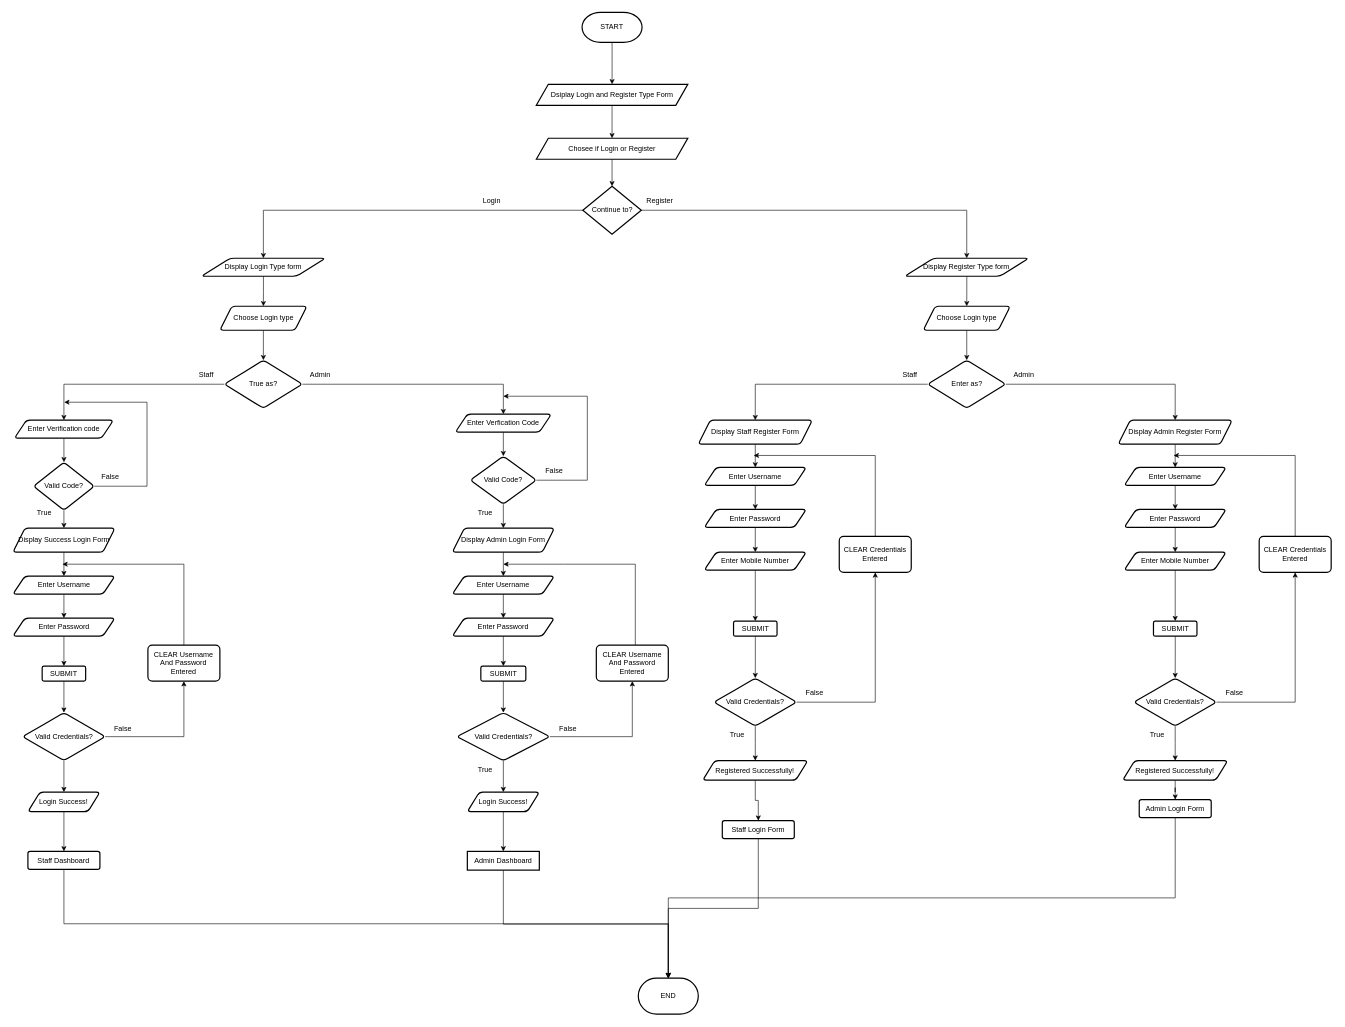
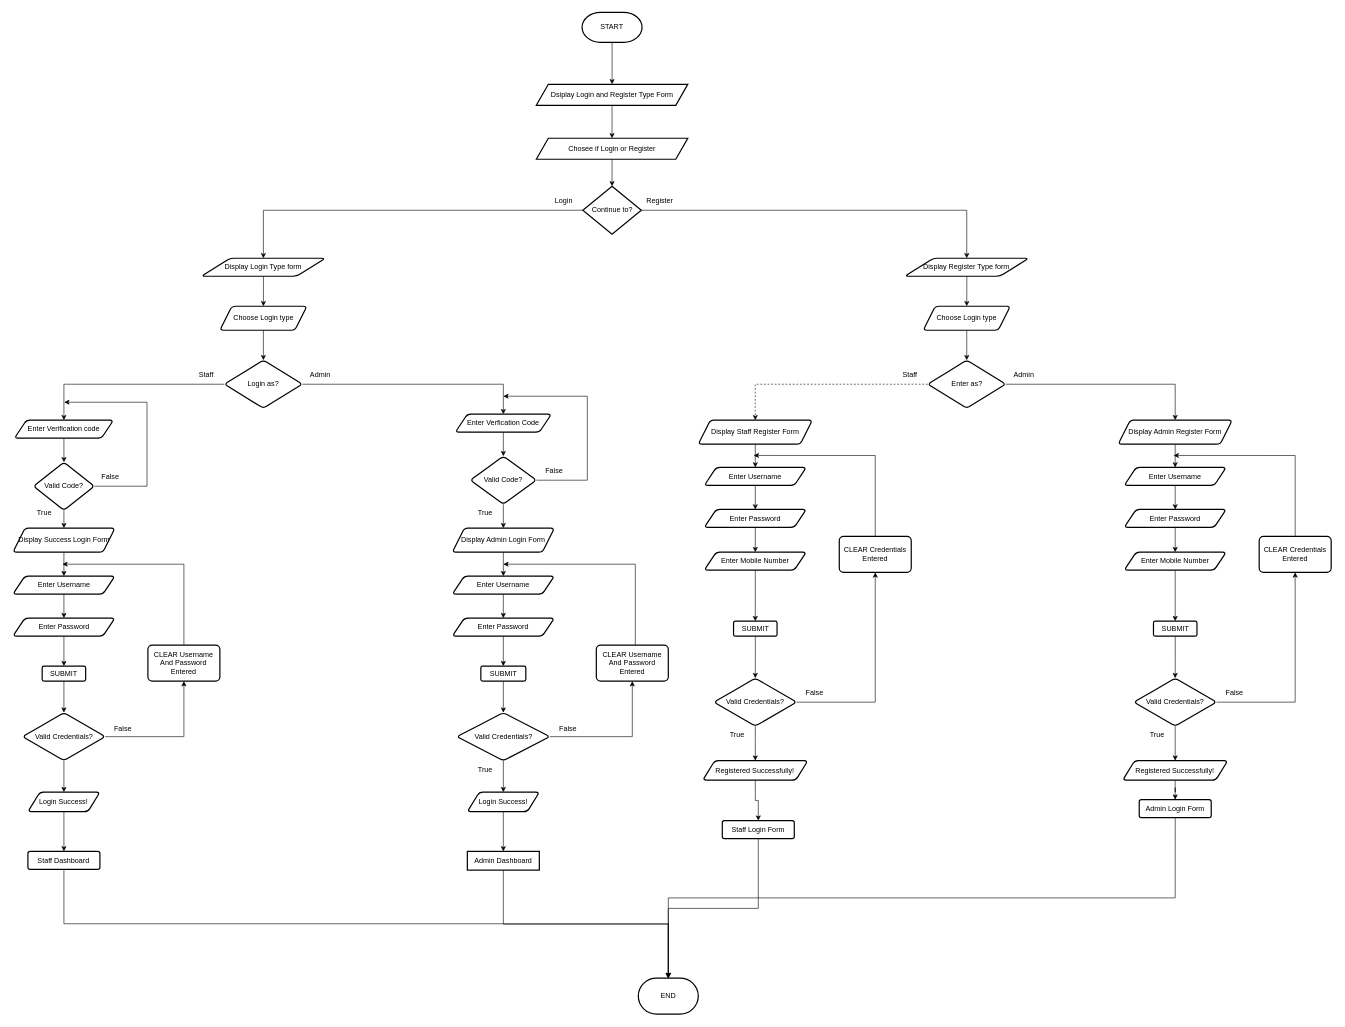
node "Login": moved (492, 201) -> (564, 201)
node "True as?": label "True as?" -> "Login as?"
edge "Enter as?" -> "Display Staff Register Form": style solid -> dashed
